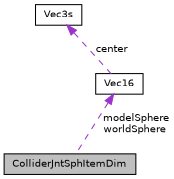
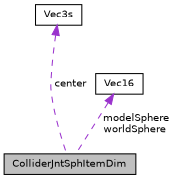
edge "Vec16" -> "Vec3s": now "ColliderJntSphItemDim" -> "Vec3s"
